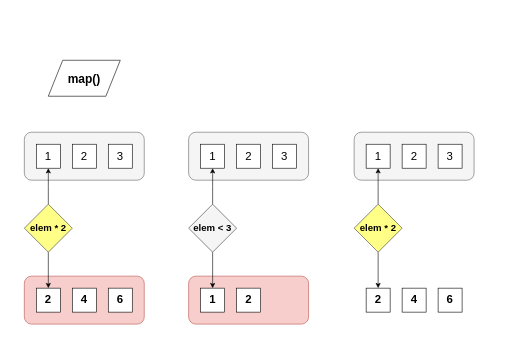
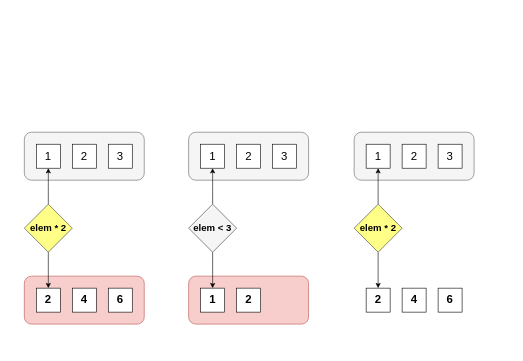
node "map()": removed
